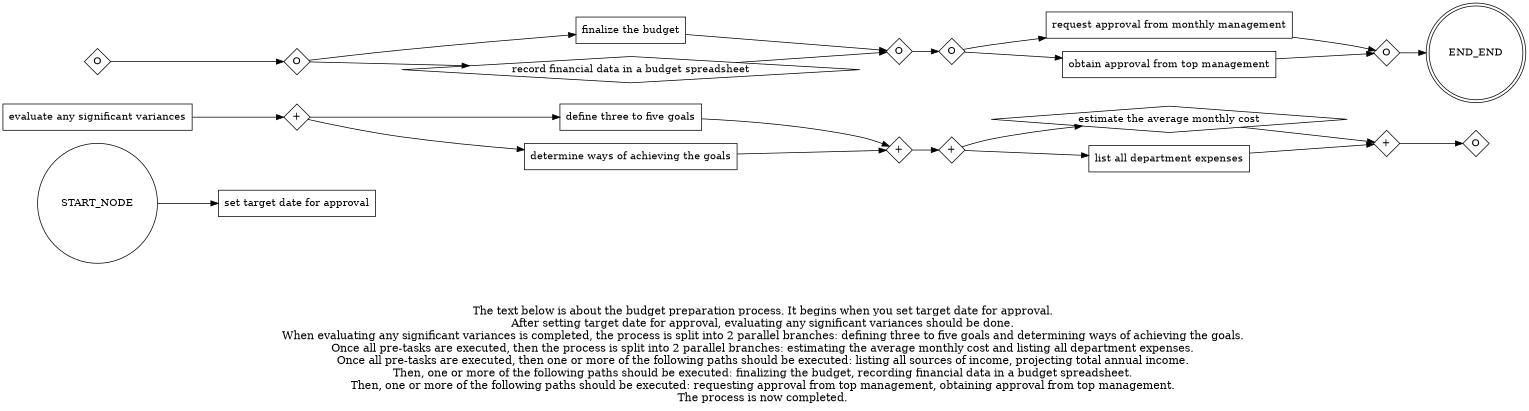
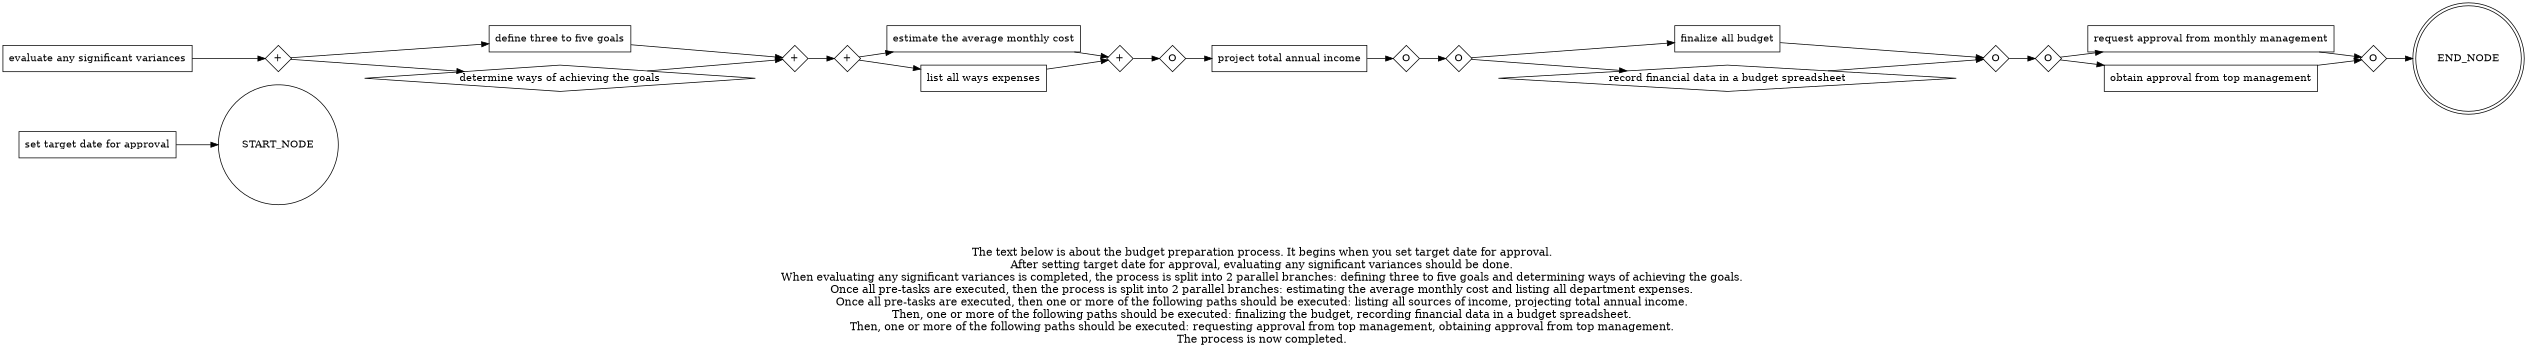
node "finalize the budget": label "finalize the budget" -> "finalize all budget"
node "END_END": label "END_END" -> "END_NODE"
node "project total annual income": added
node "estimate the average monthly cost": shape diamond -> box
node "determine ways of achieving the goals": shape box -> diamond
node "list all department expenses": label "list all department expenses" -> "list all ways expenses"
edge "START_NODE" -> "set target date for approval": reversed
